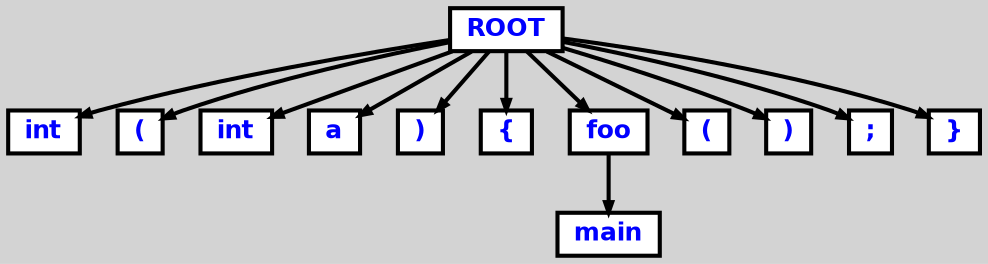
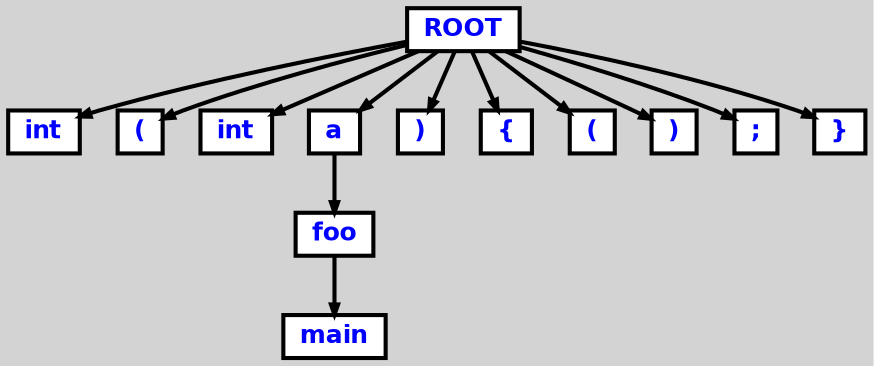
edge "ROOT" -> "foo": now "a" -> "foo"
